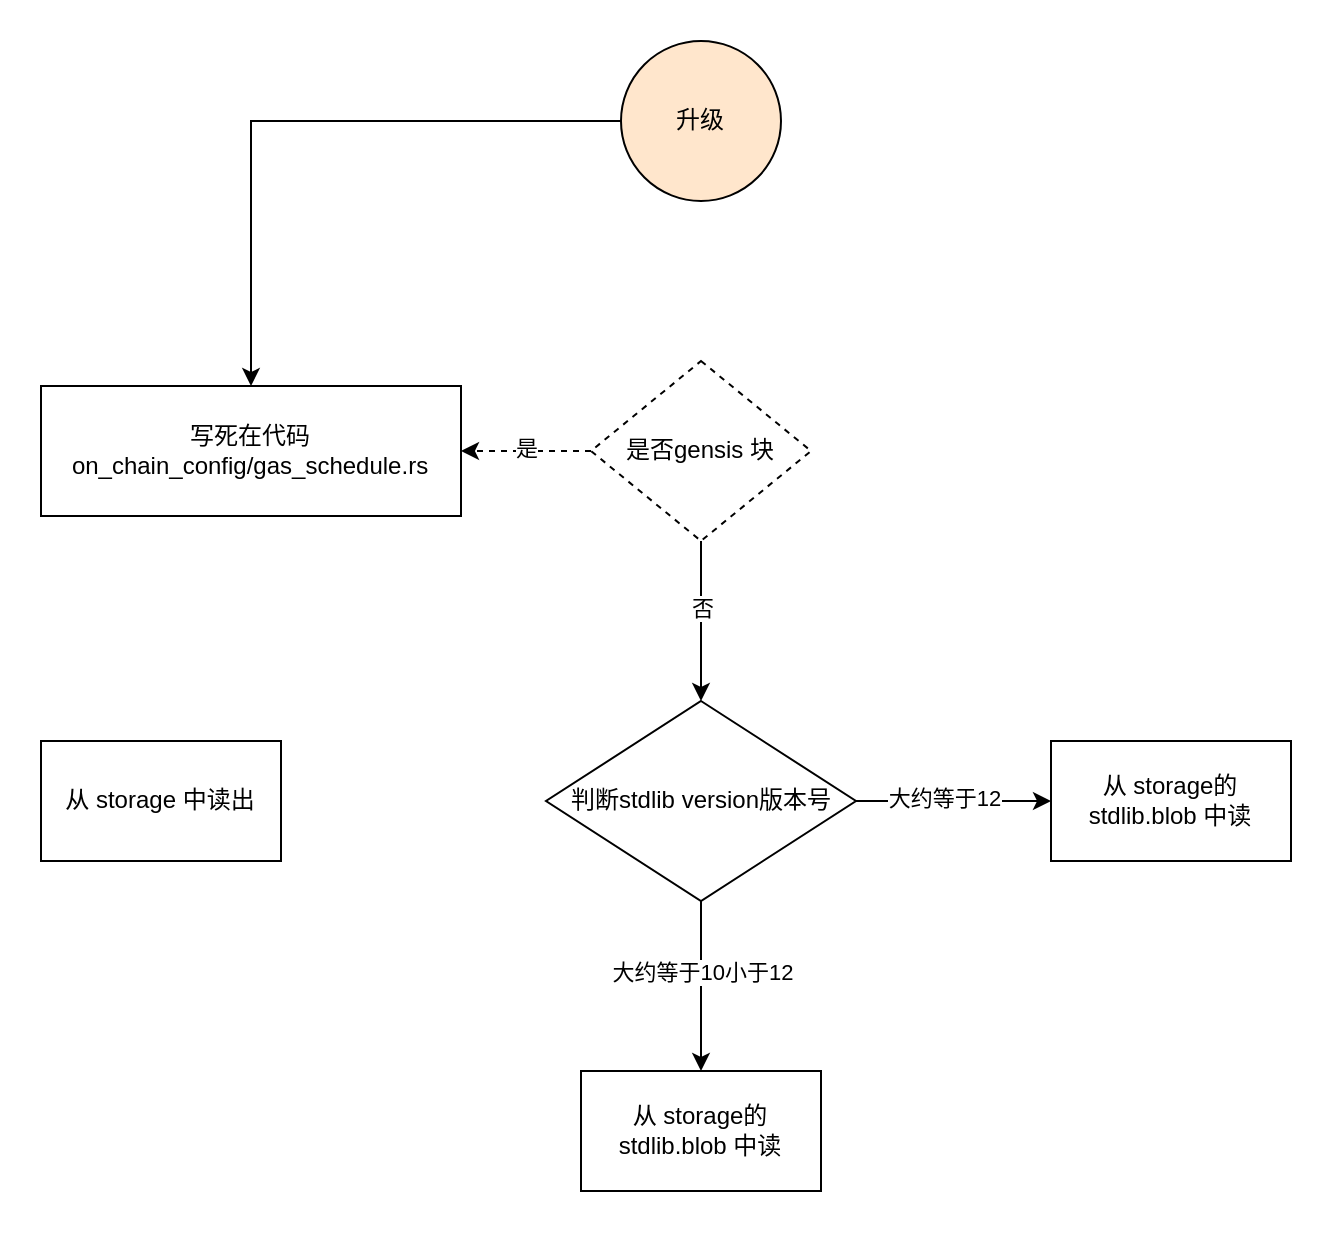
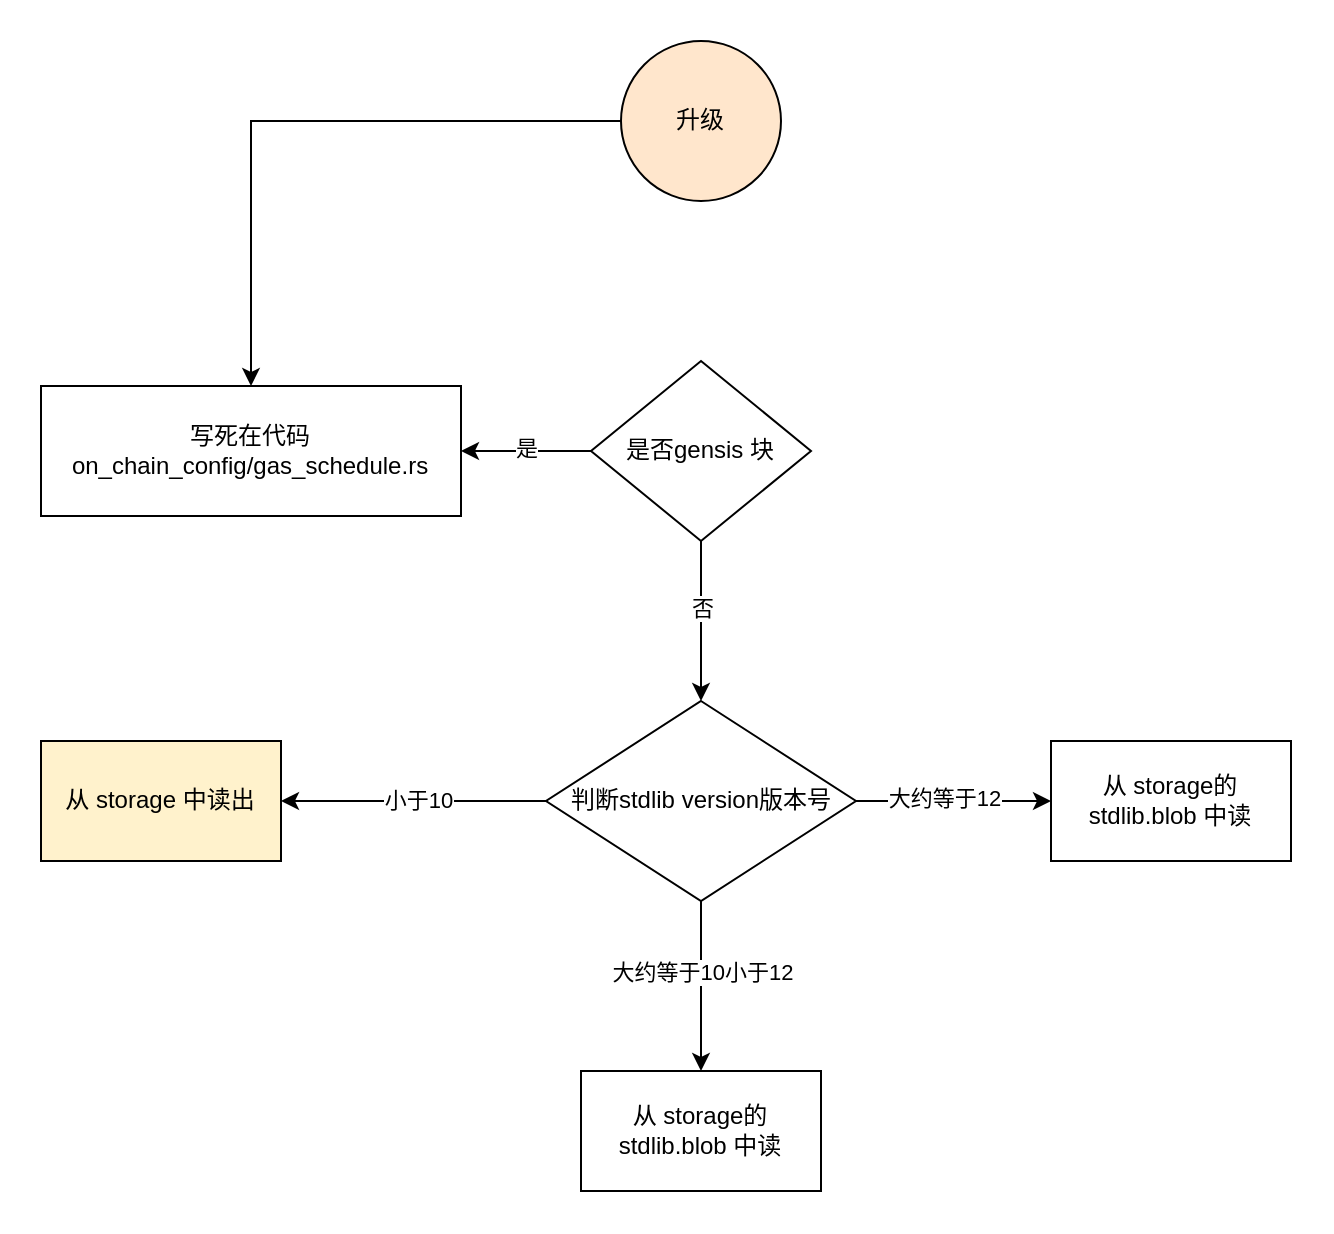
edge "是否gensis 块" -> "写死在代码 on_chain_config/gas_schedule.rs": style dashed -> solid
node "是否gensis 块": style dashed -> solid
node "从 storage 中读出": fillcolor #ffffff -> #fff2cc
edge "判断stdlib version版本号" -> "从 storage 中读出": added, label "小于10"
